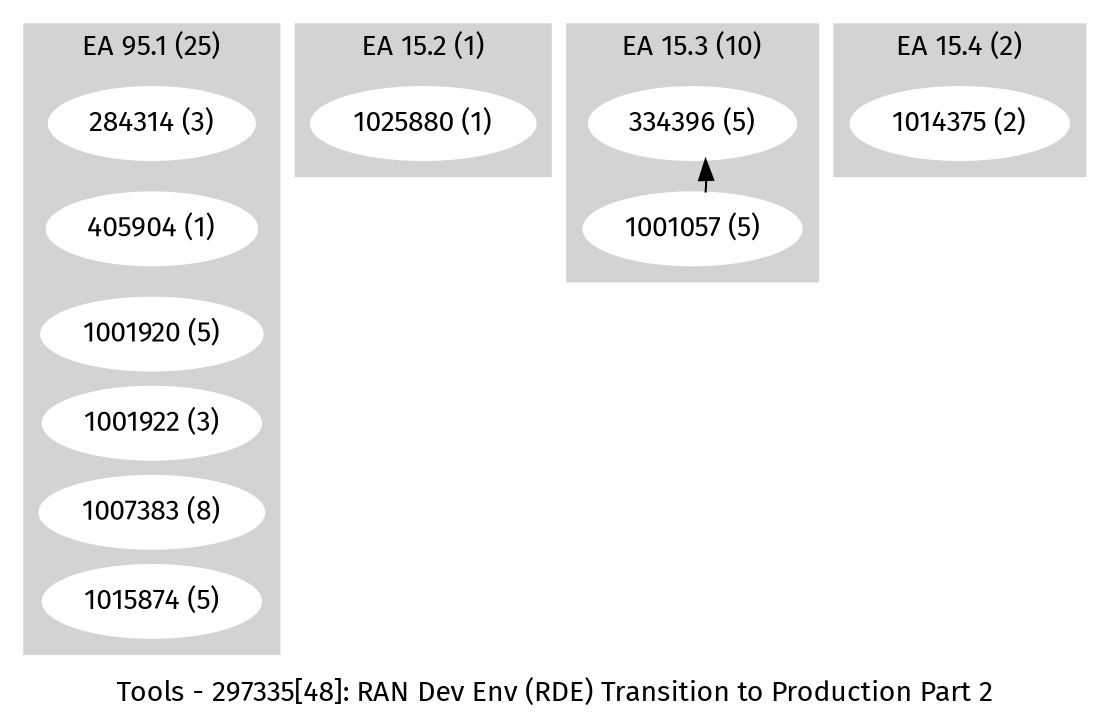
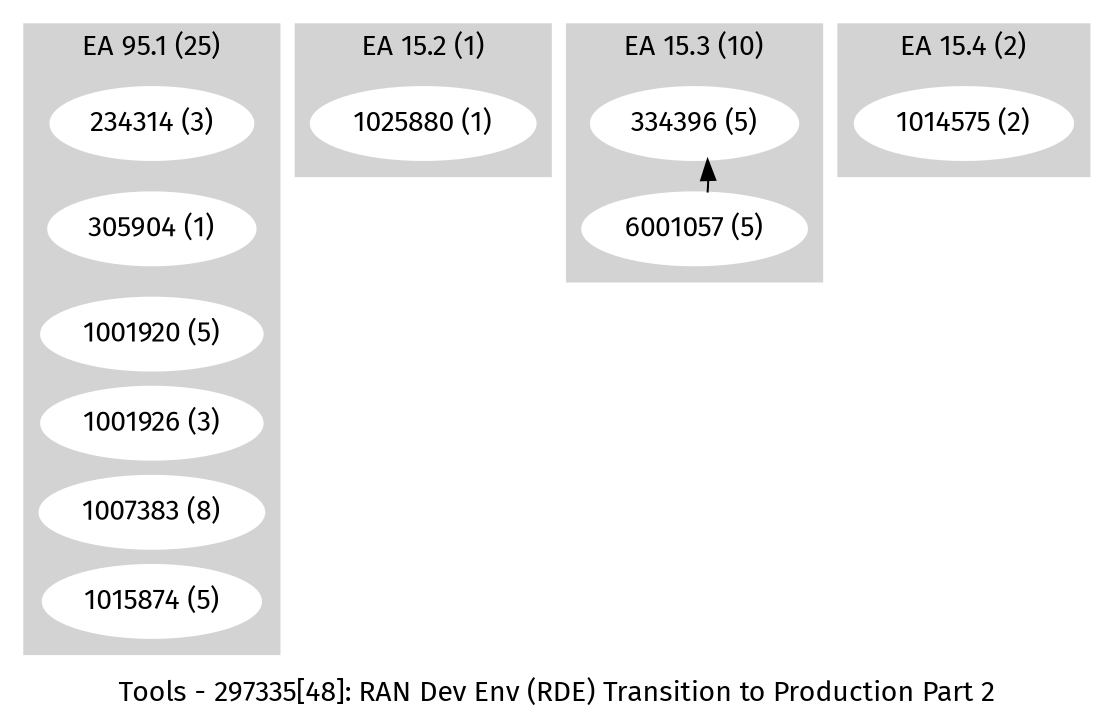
node "284314 (3)": label "284314 (3)" -> "234314 (3)"
node "1014375 (2)": label "1014375 (2)" -> "1014575 (2)"
node "405904 (1)": label "405904 (1)" -> "305904 (1)"
node "1001057 (5)": label "1001057 (5)" -> "6001057 (5)"
node "1001922 (3)": label "1001922 (3)" -> "1001926 (3)"
